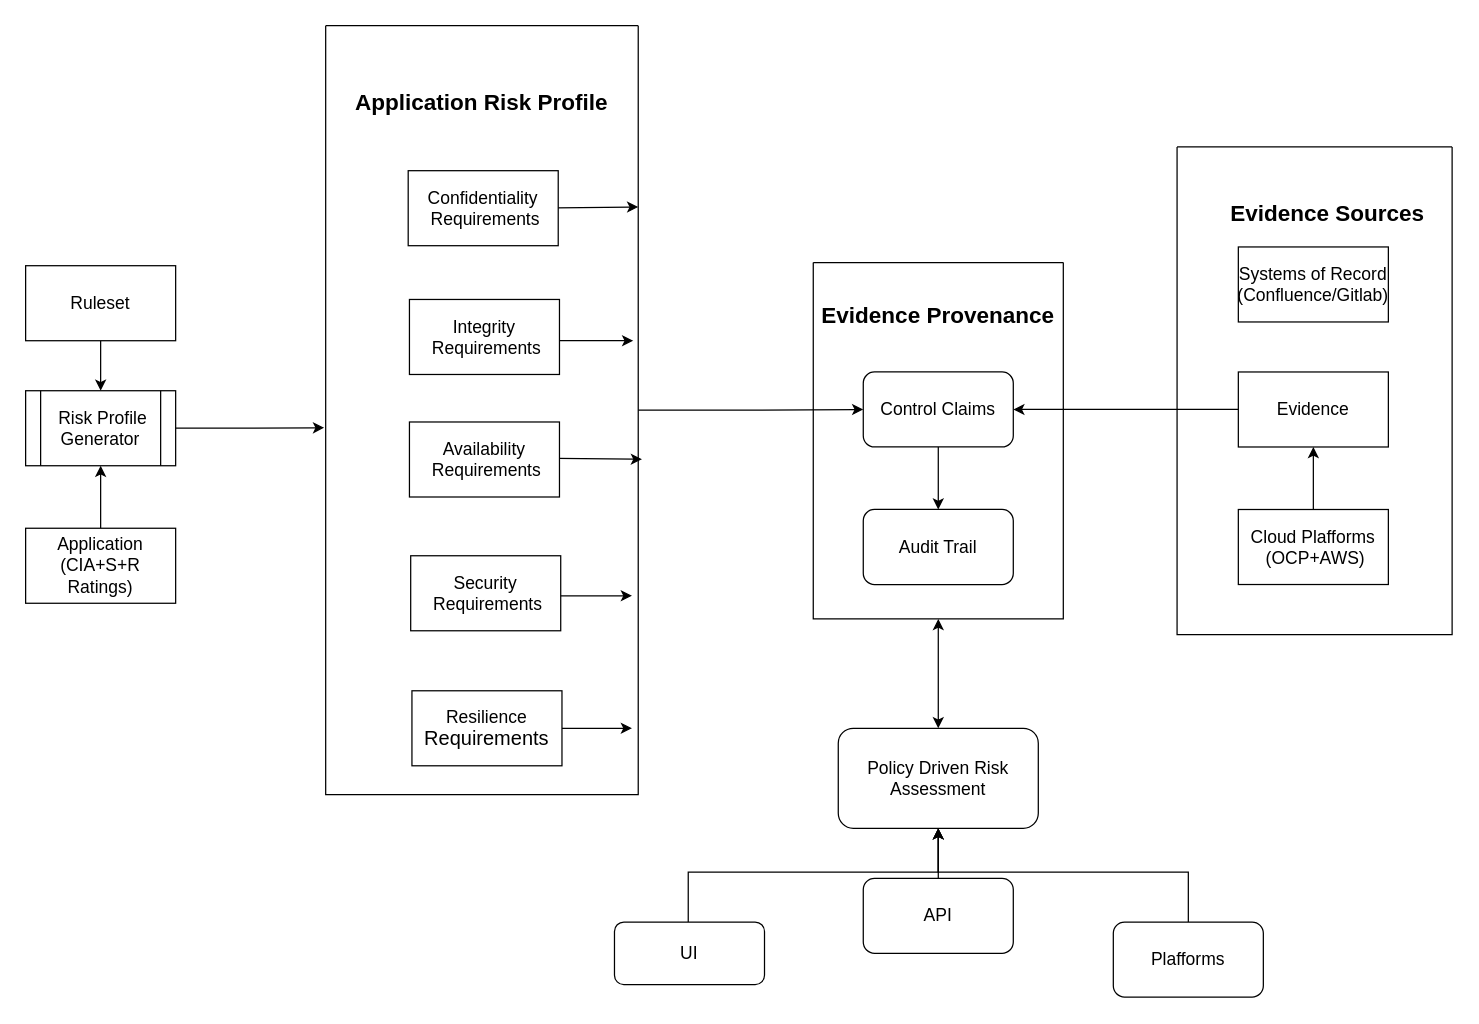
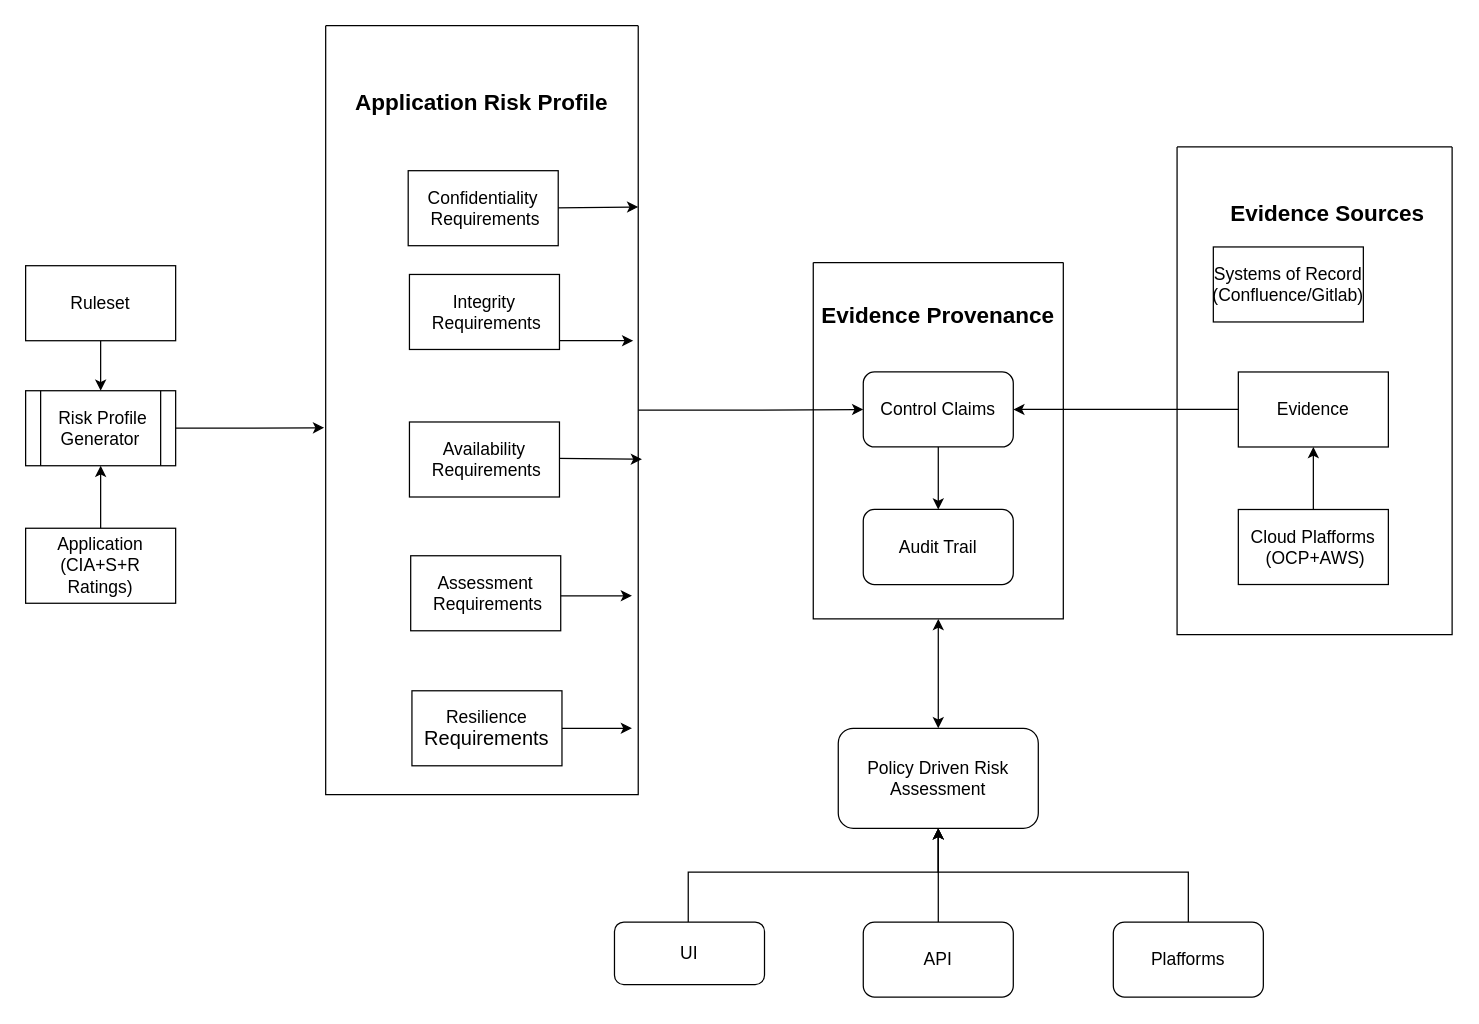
node "Systems of Record (Confluence/Gitlab)": moved (1313, 284) -> (1288, 284)
node "Integrity Requirements": moved (484, 337) -> (484, 312)
node "Security Requirements": label "Security Requirements" -> "Assessment Requirements"
node "API": moved (938, 916) -> (938, 959)
